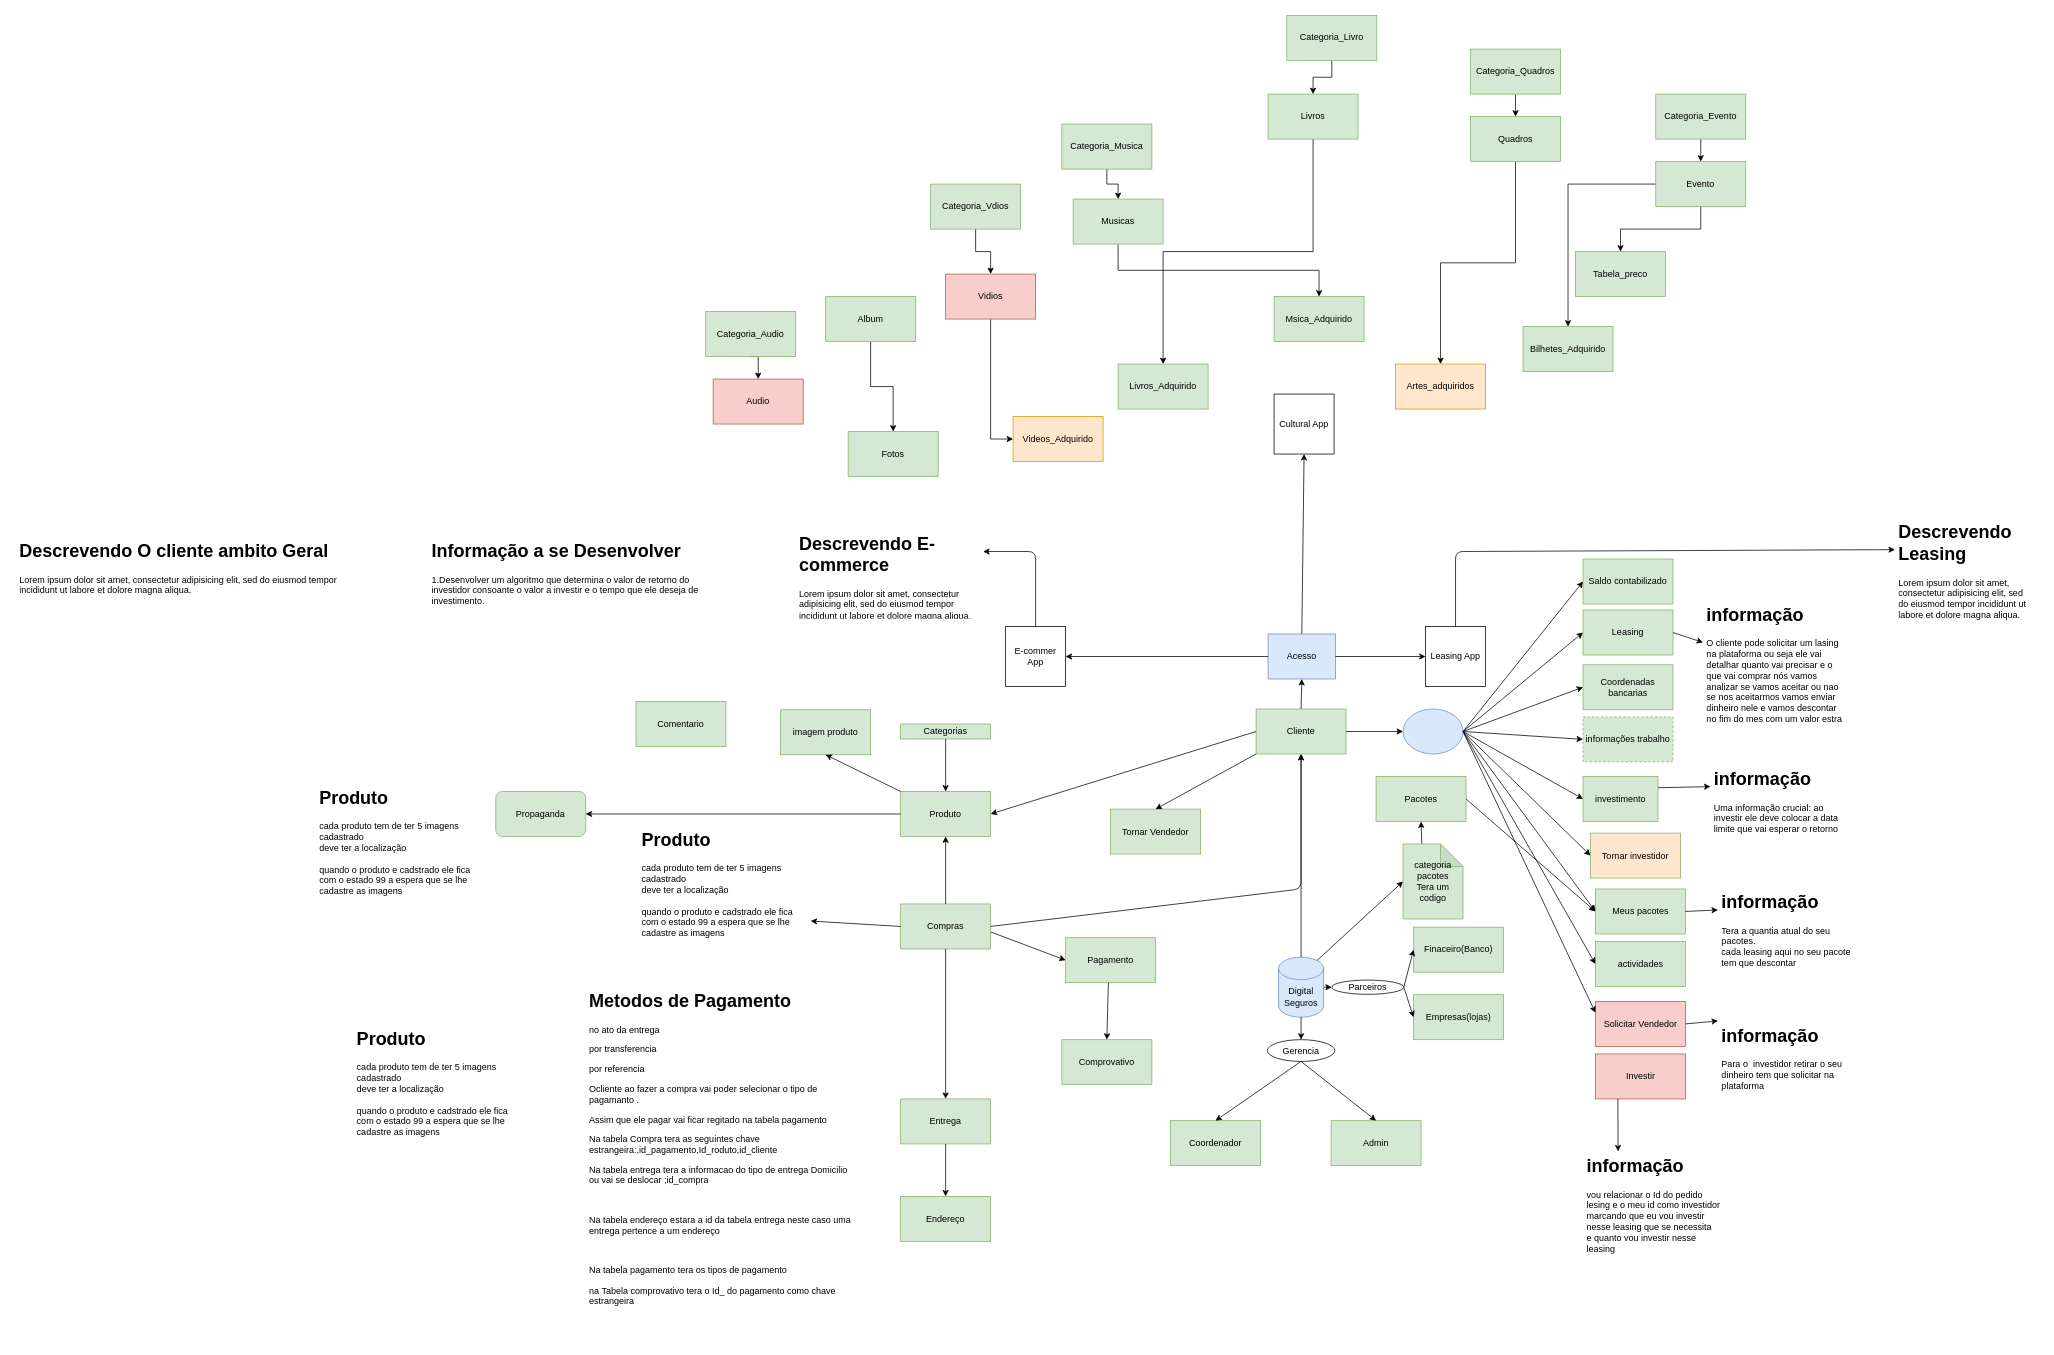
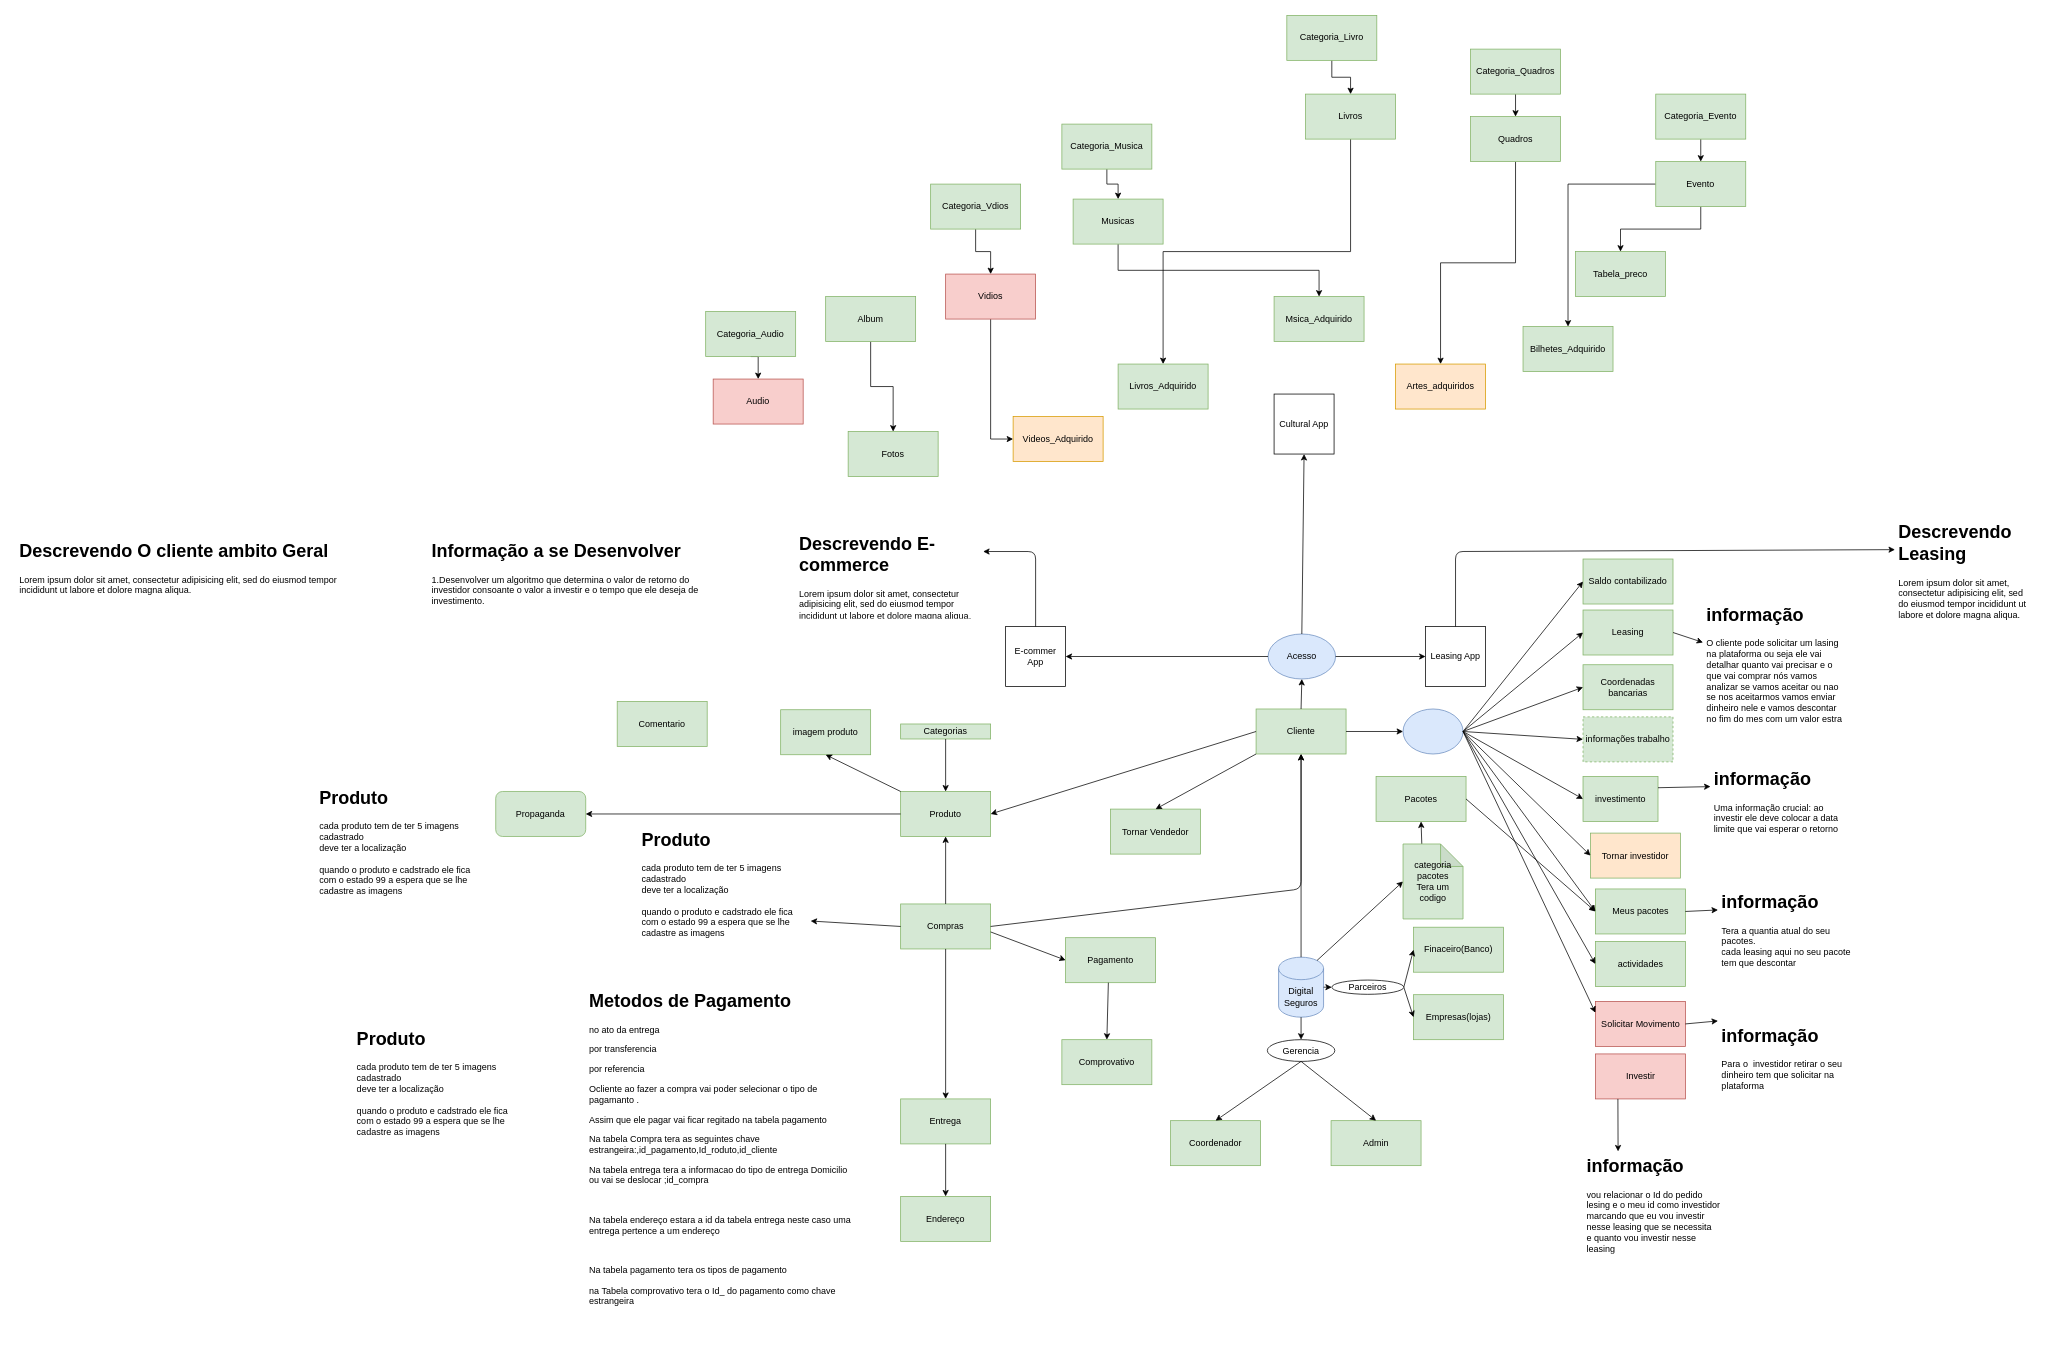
node "Livros": moved (1313, 117) -> (1350, 117)
node "Acesso": shape rectangle -> ellipse
node "Comentario": moved (681, 724) -> (662, 724)
node "Solicitar Vendedor": label "Solicitar Vendedor" -> "Solicitar Movimento"
